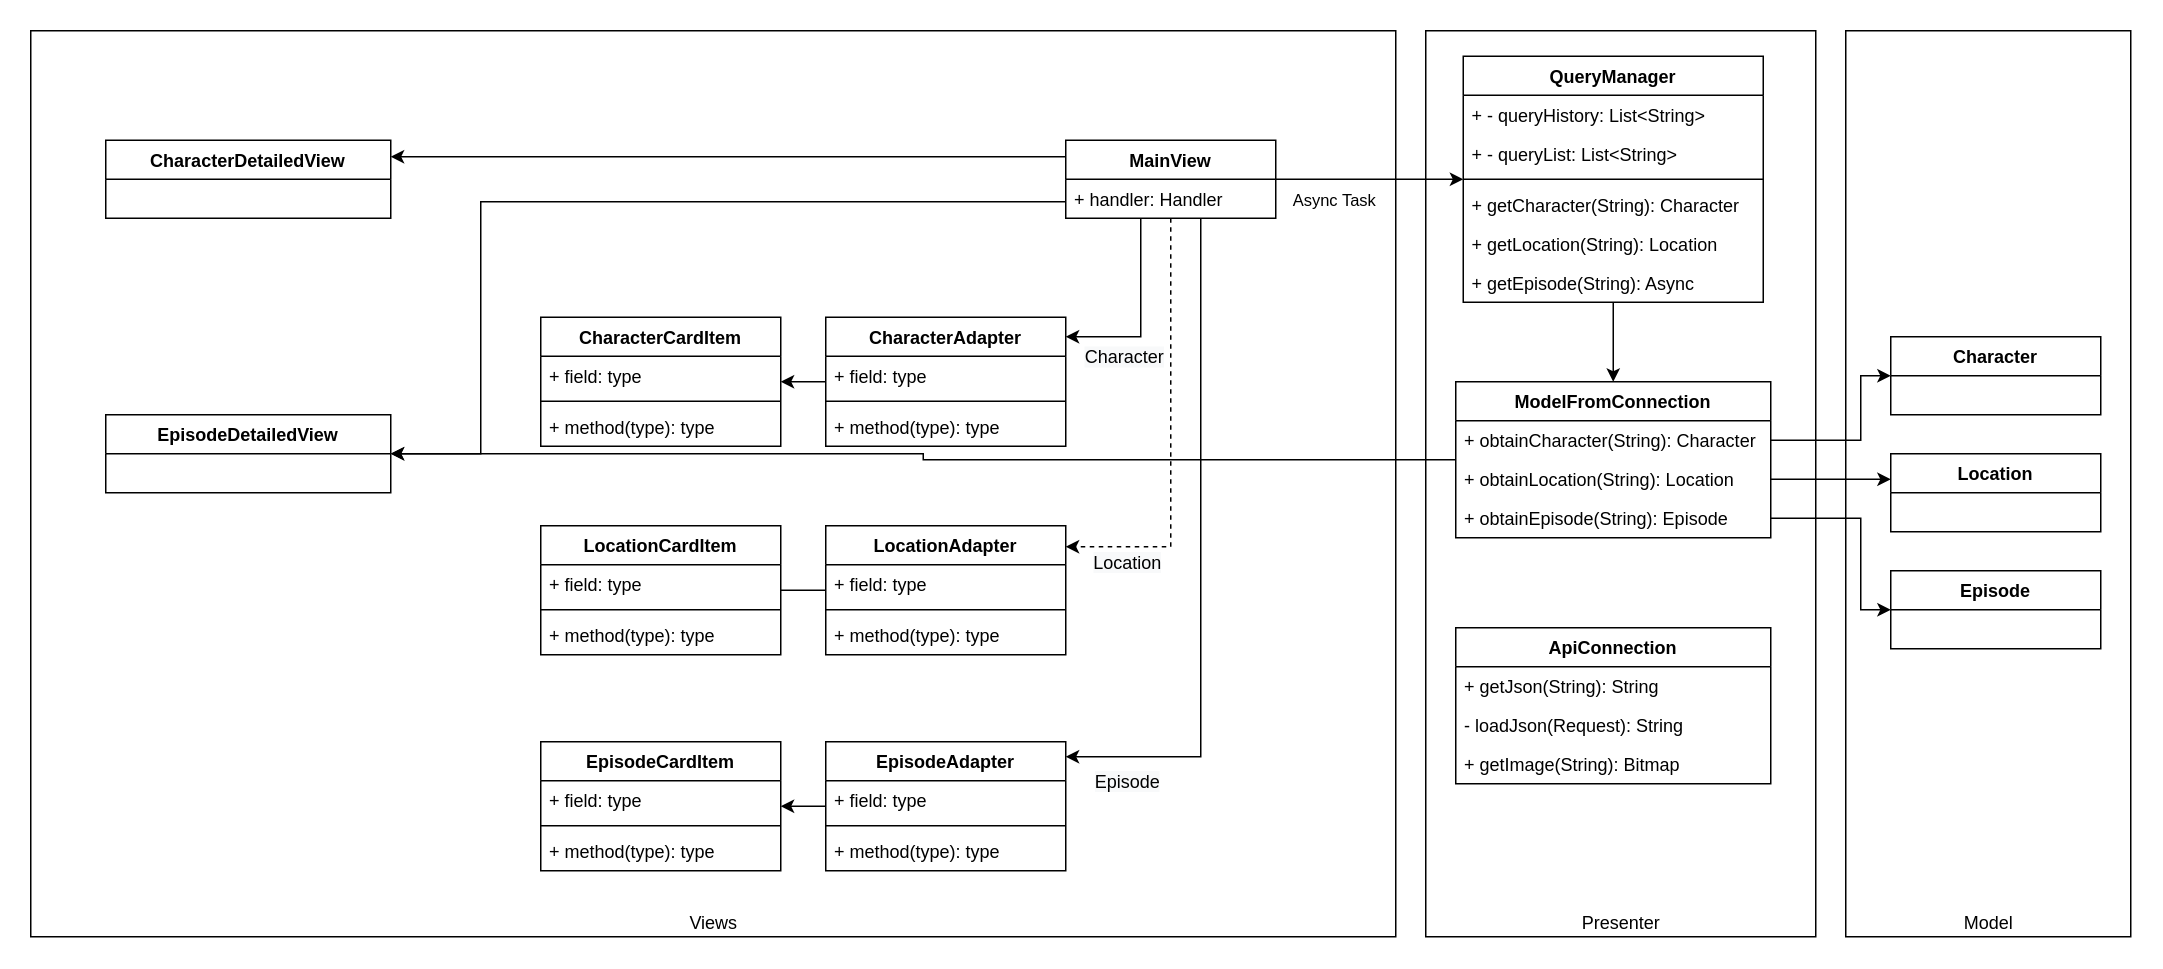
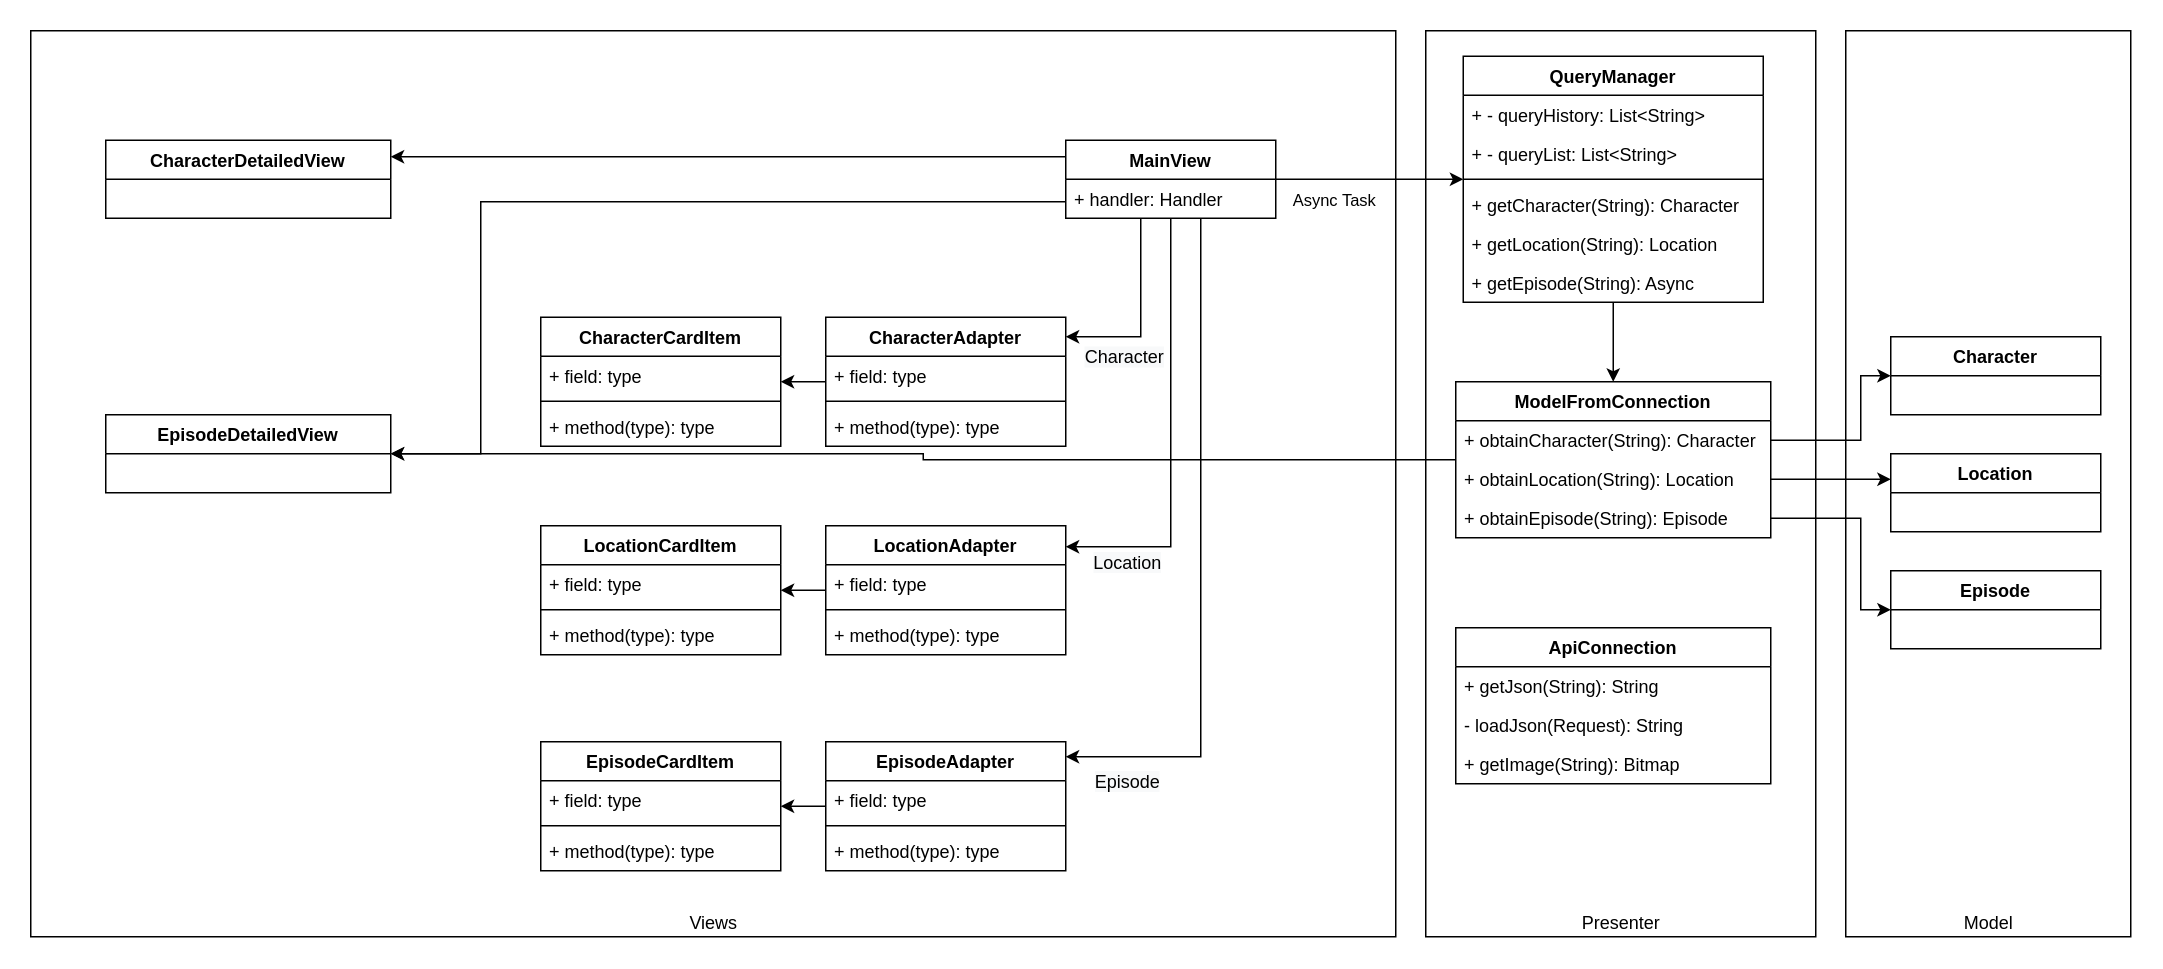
edge "MainView" -> "LocationAdapter": style dashed -> solid
edge "LocationCardItem" -- "LocationAdapter": arrowhead none -> classic
